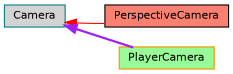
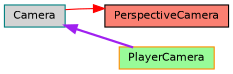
edge "PerspectiveCamera" -> "Camera": reversed
